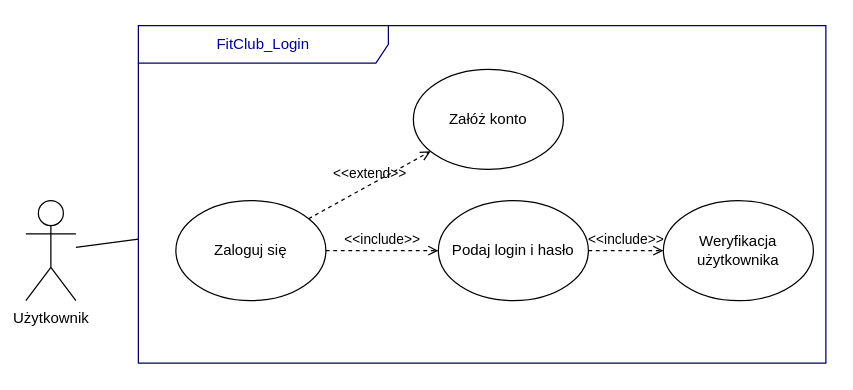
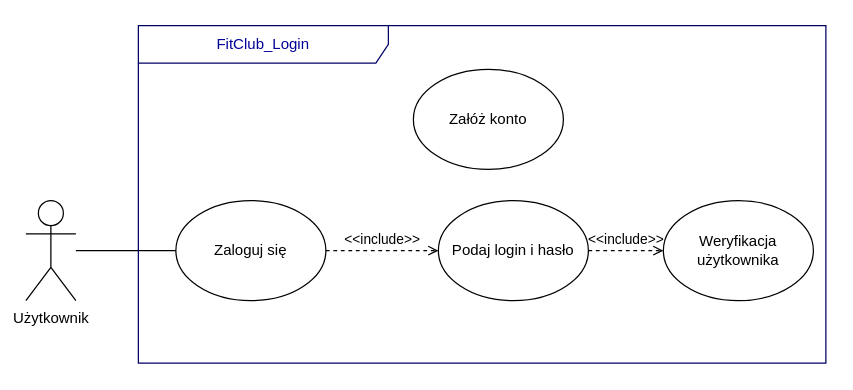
edge "Zaloguj się" -> "Załóż konto": removed, label "<<extend>>"
edge "FitClub_Login" -- "Użytkownik": now "Zaloguj się" -- "Użytkownik"
